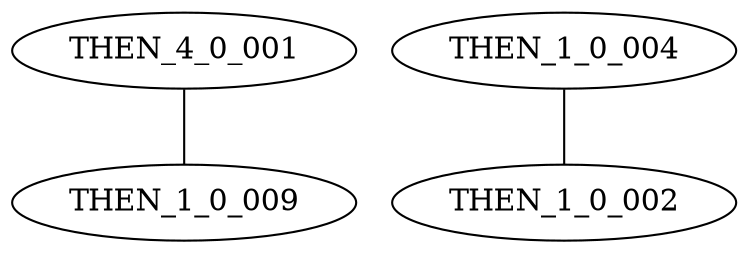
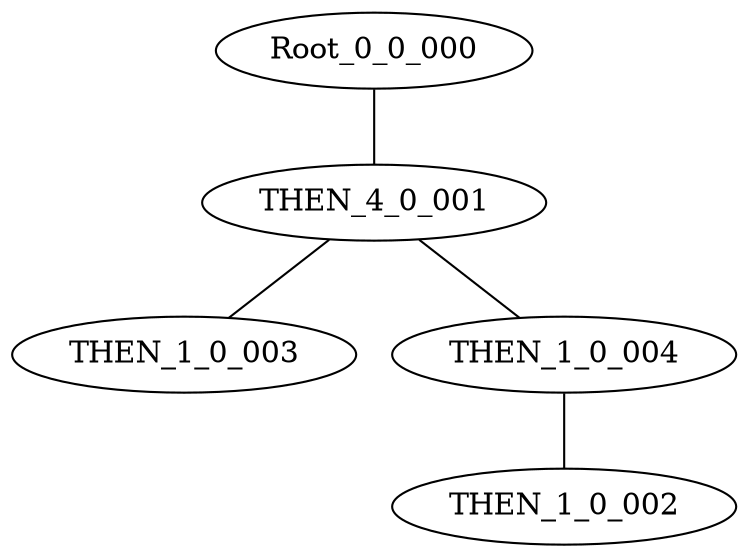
node "Root_0_0_000": added
node "THEN_1_0_009": label "THEN_1_0_009" -> "THEN_1_0_003"
edge "THEN_4_0_001" -- "THEN_1_0_004": added
